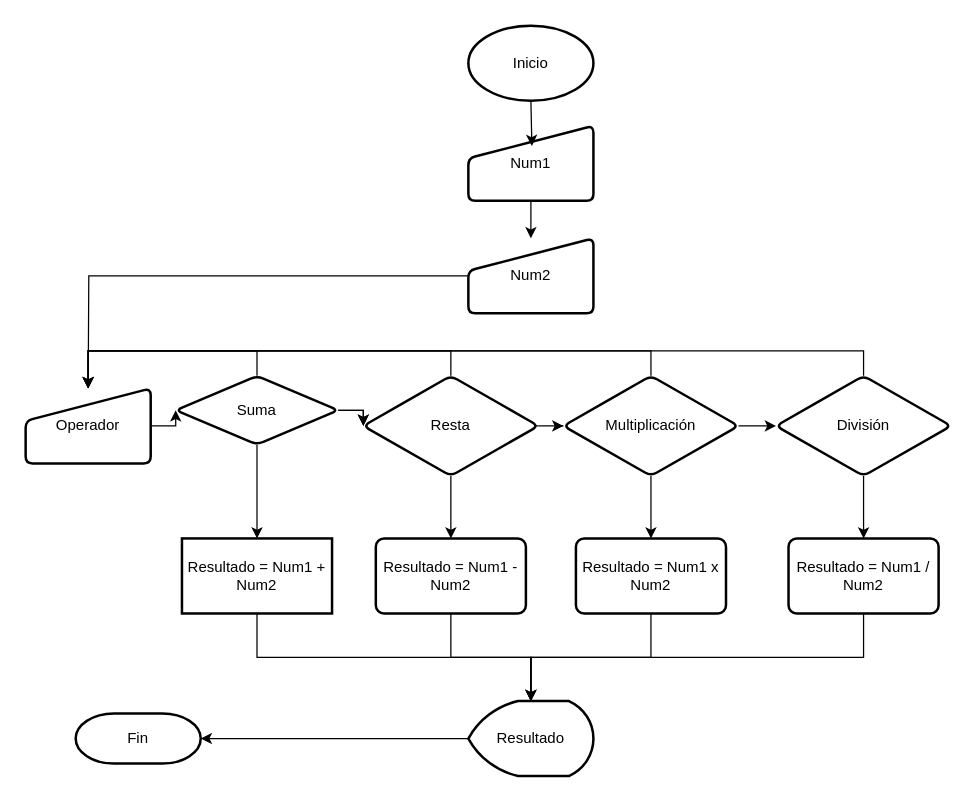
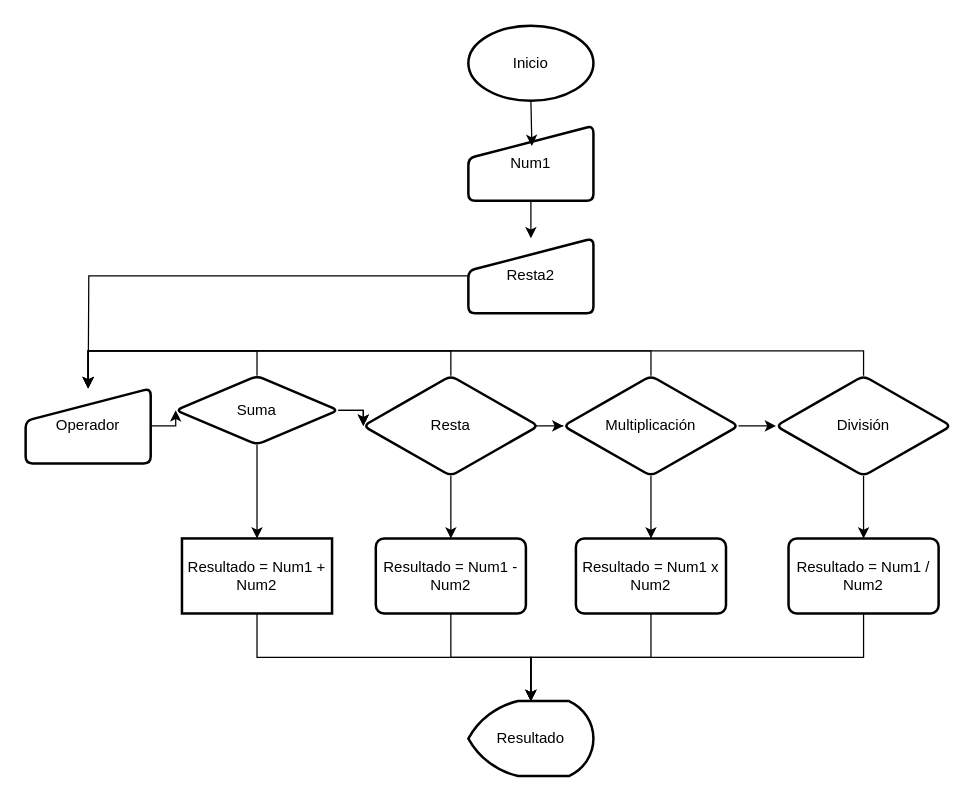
node "Num2": label "Num2" -> "Resta2"
node "Fin": removed
edge "Resultado" -> "Fin": removed
